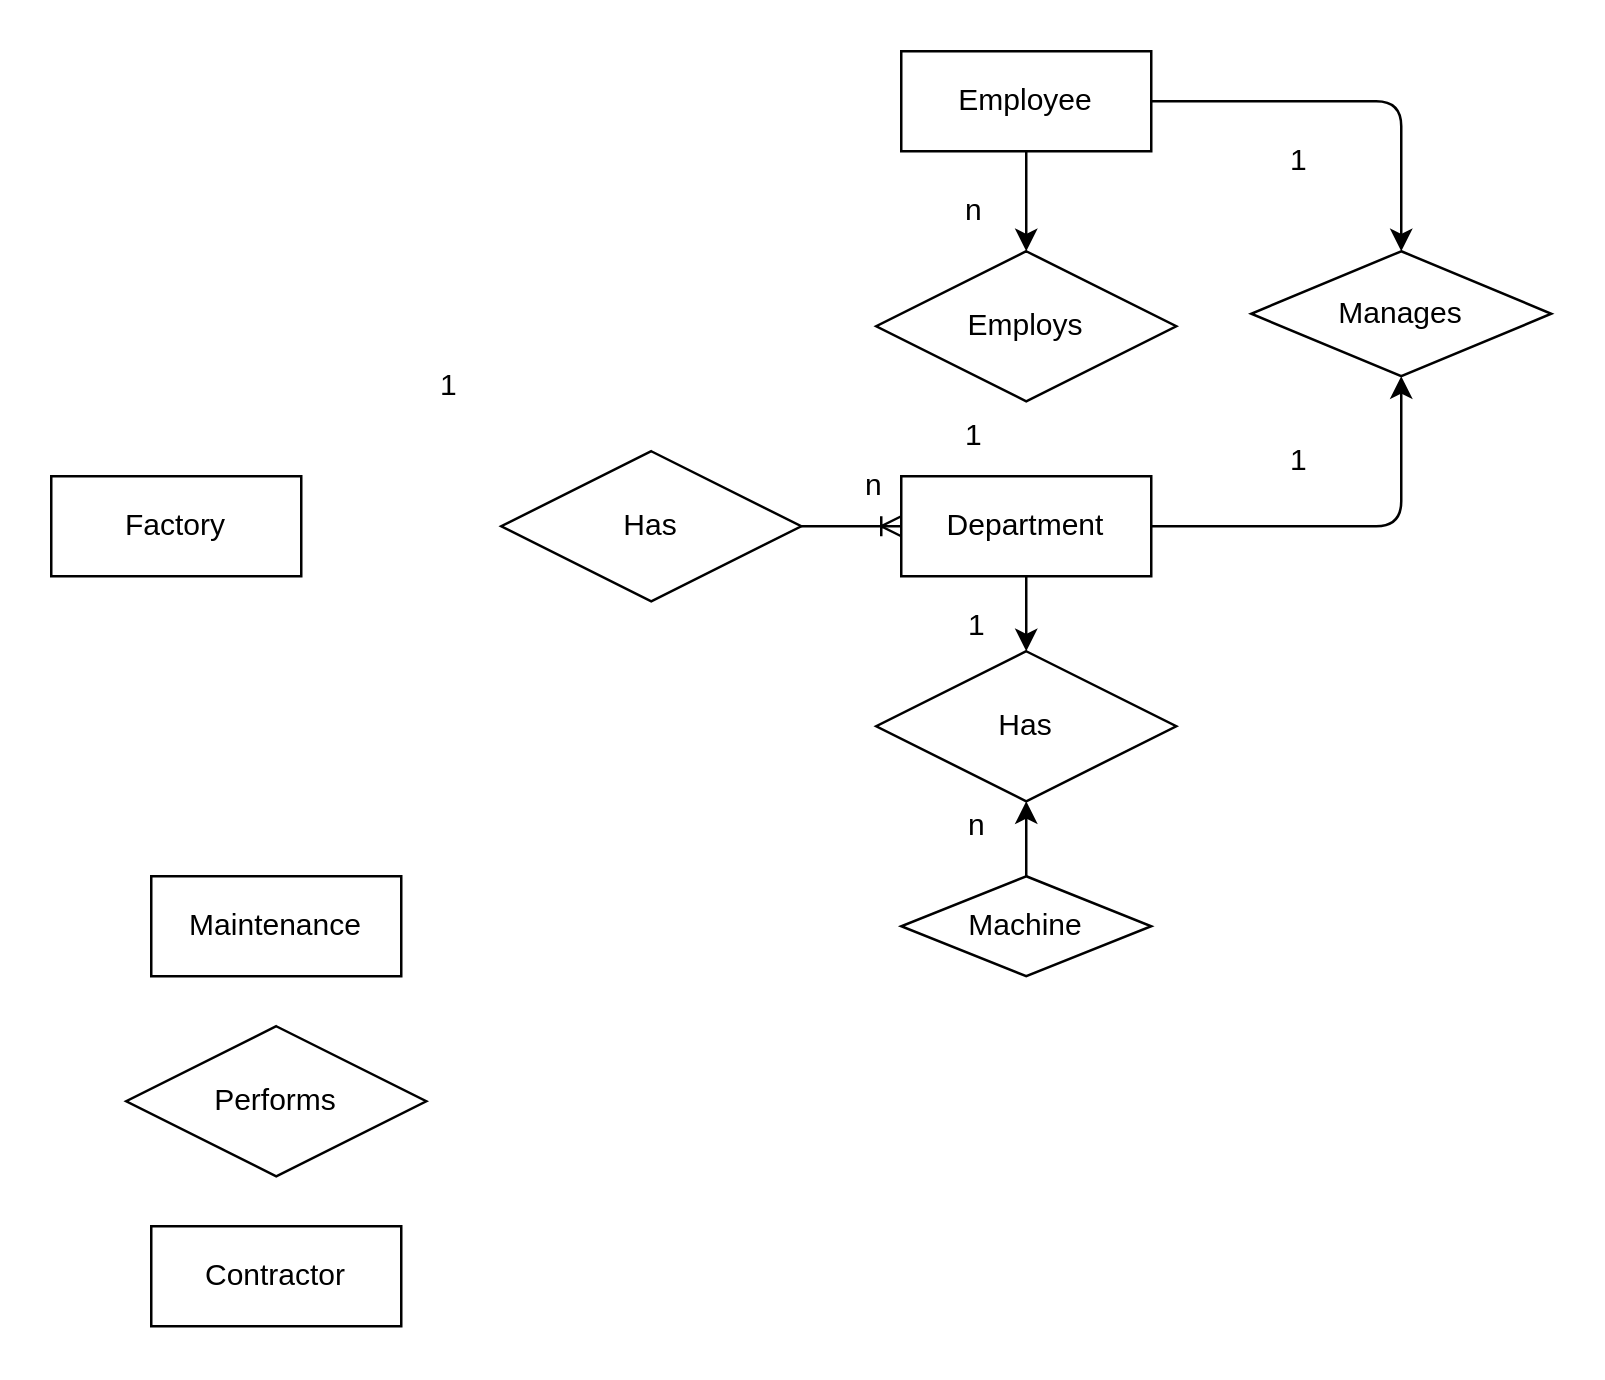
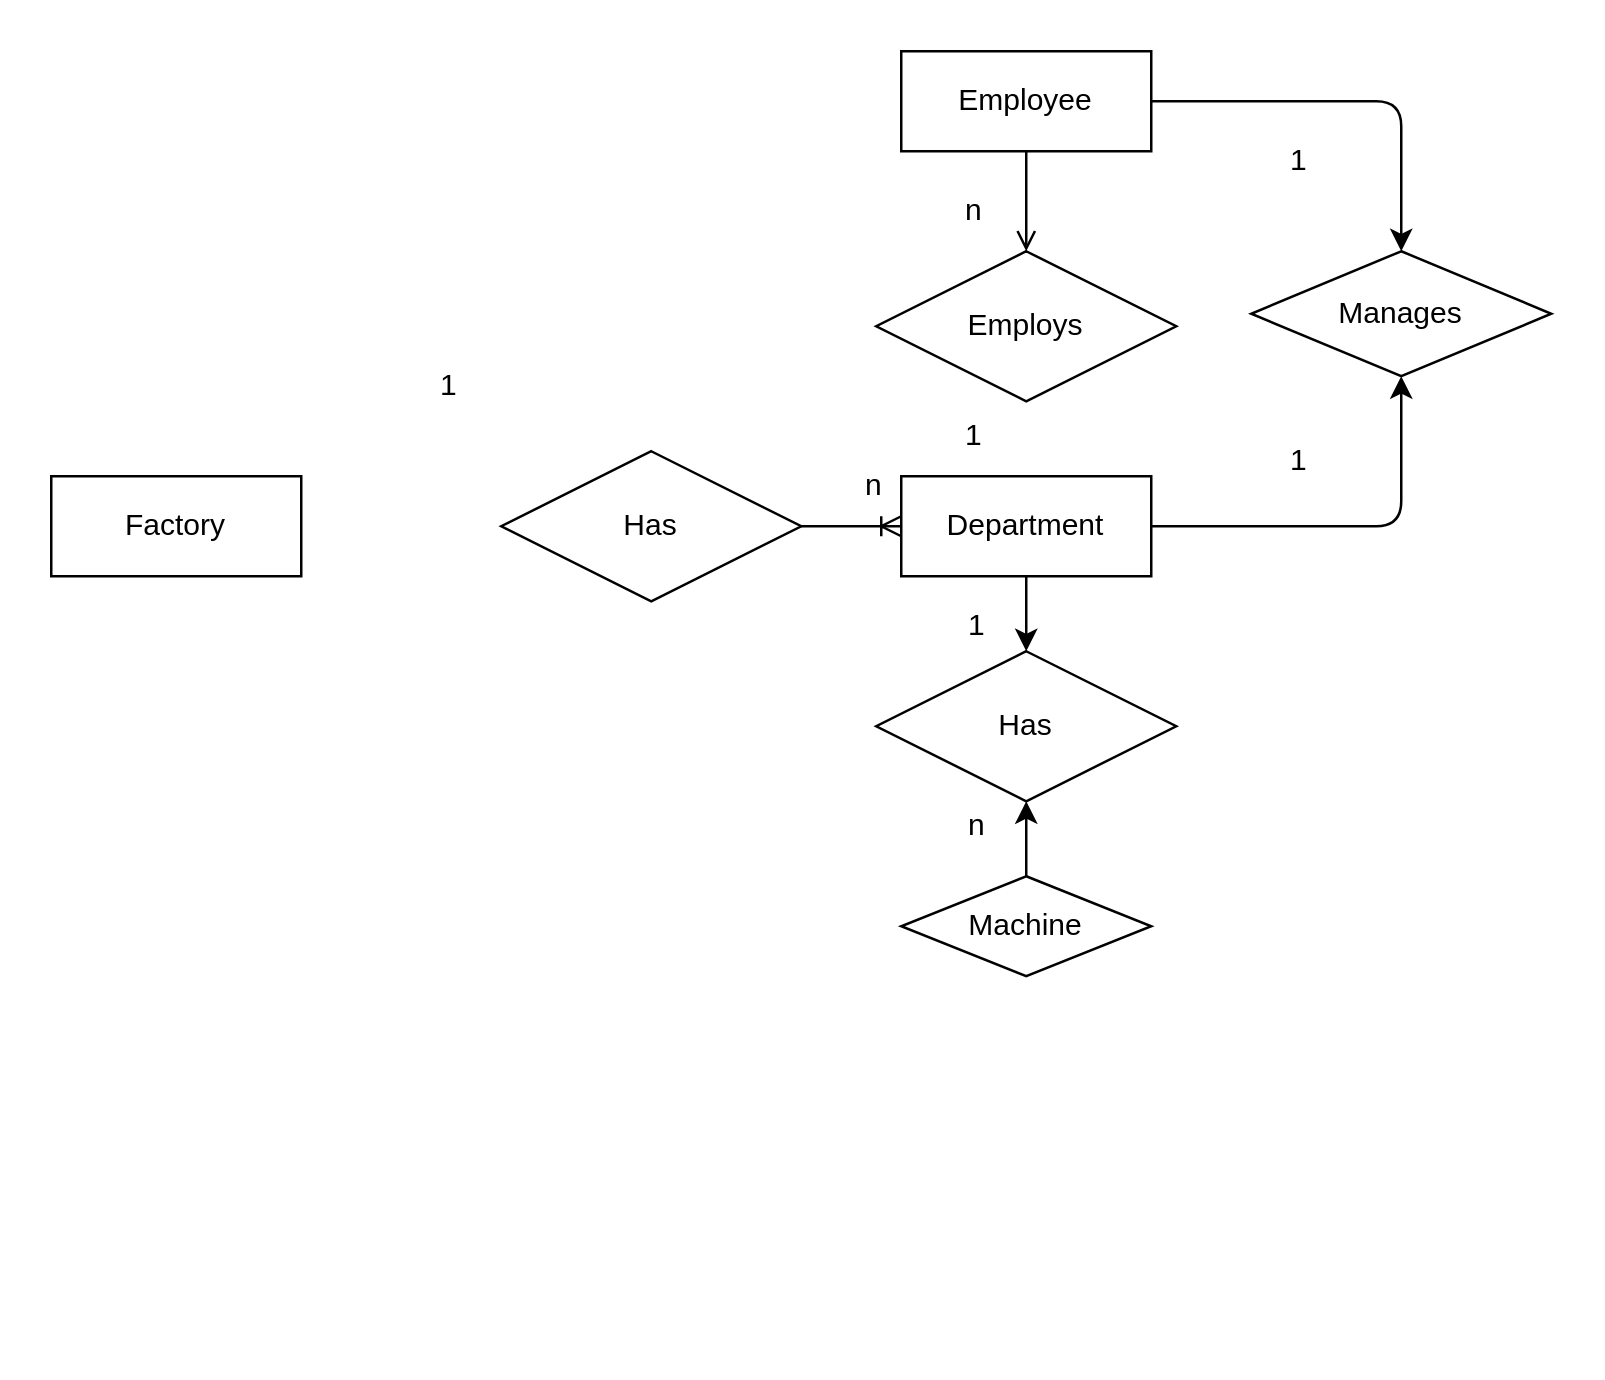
edge "Employee" -> "Employs": arrowhead classic -> open
node "Maintenance": removed
node "Performs": removed
node "Contractor": removed
